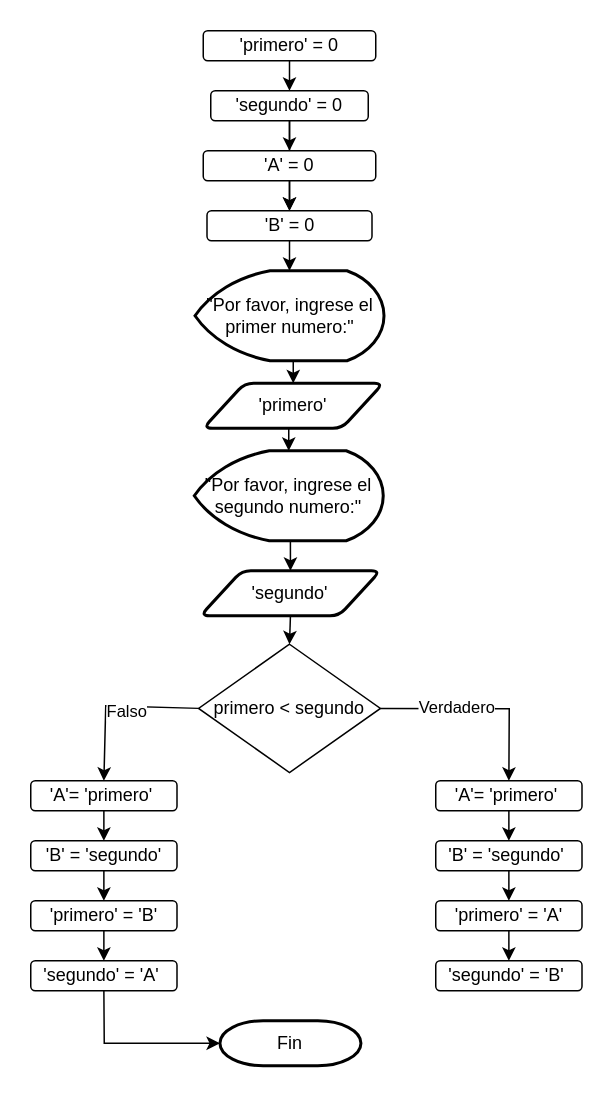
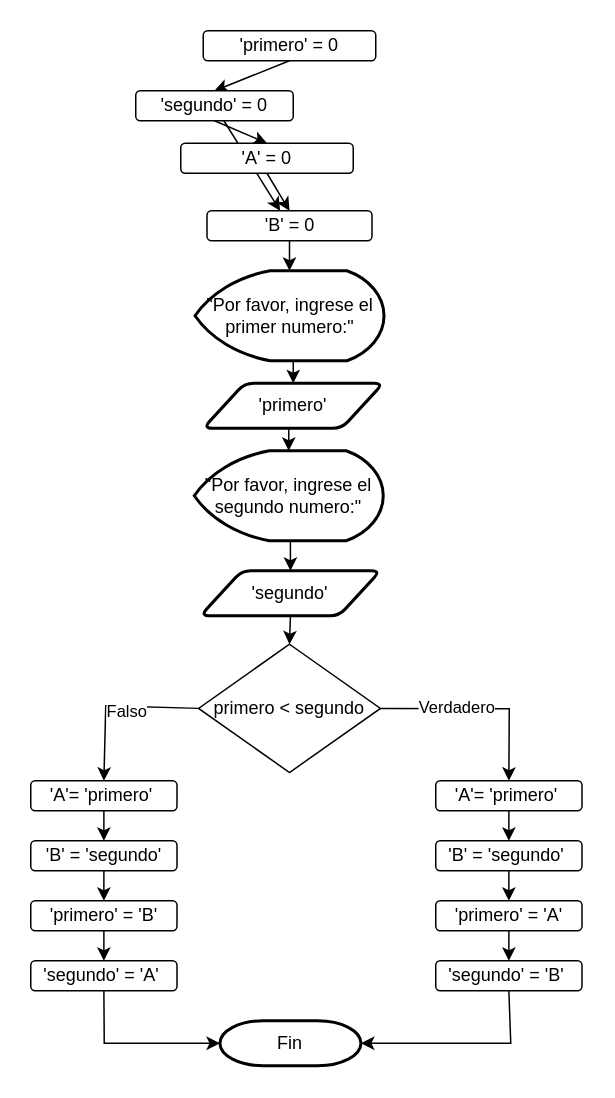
node "'segundo' = 0": moved (290, 106) -> (215, 106)
node "'A' = 0": moved (290, 166) -> (267, 158)
edge "'segundo' = 'B'" -> "Fin": added
